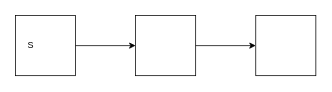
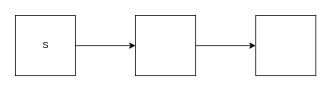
node "S": moved (30, 45) -> (45, 45)
